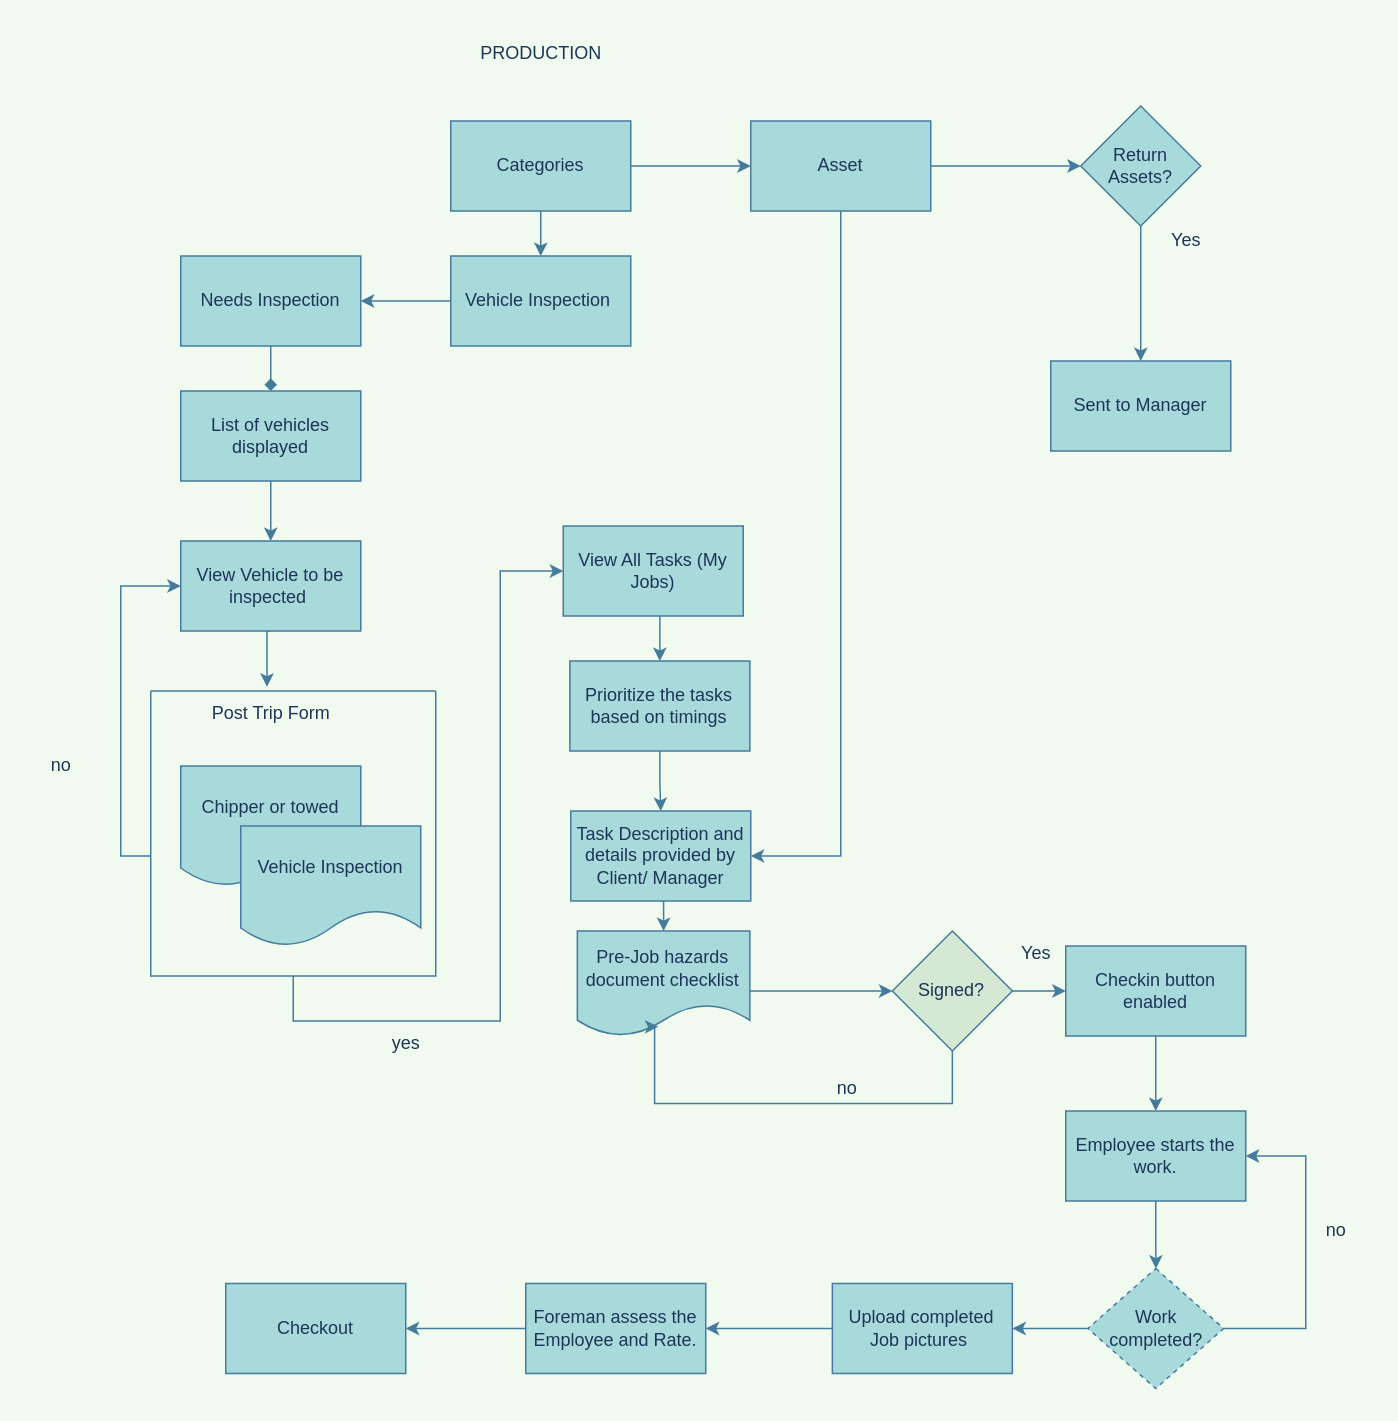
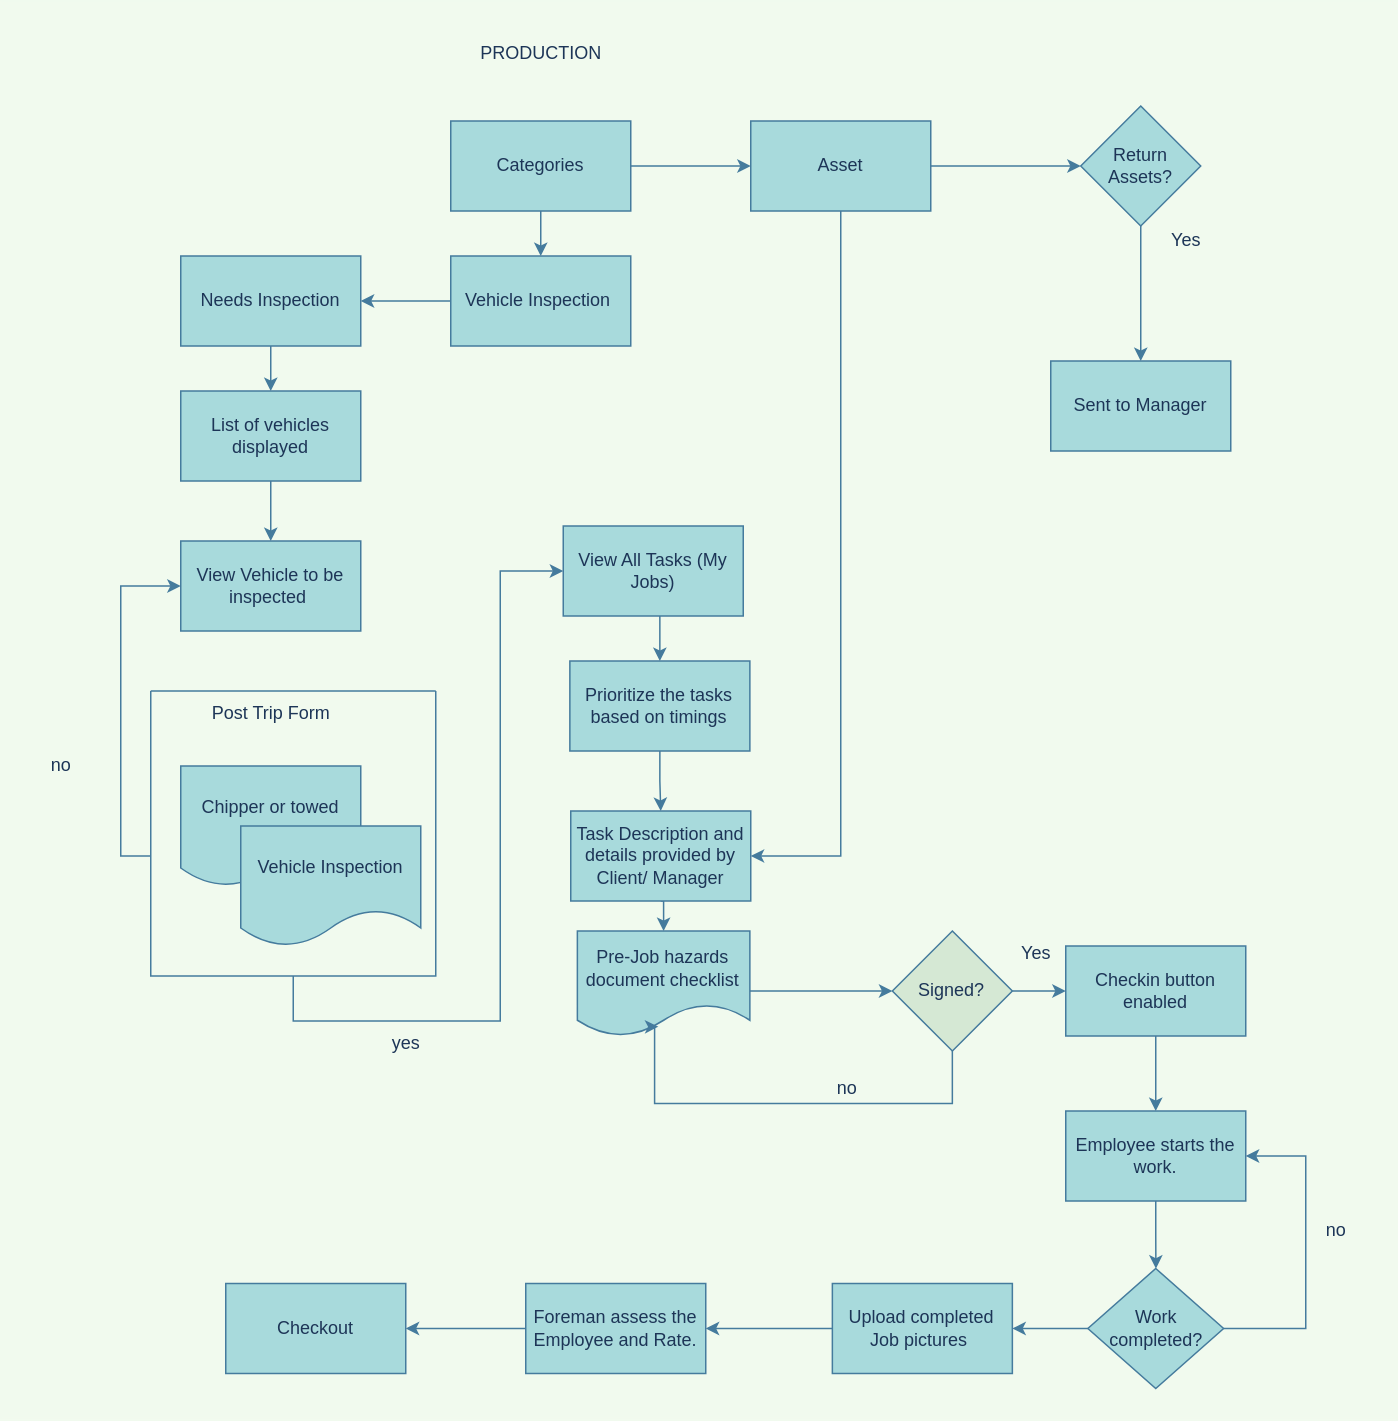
edge "Needs Inspection" -> "List of vehicles displayed": arrowhead diamond -> classic
edge "View Vehicle to be inspected" -> "Post Trip Form": removed
node "Work completed?": style dashed -> solid
